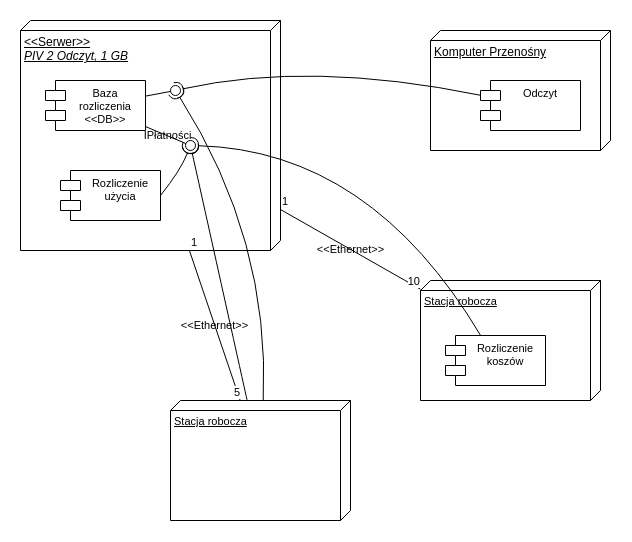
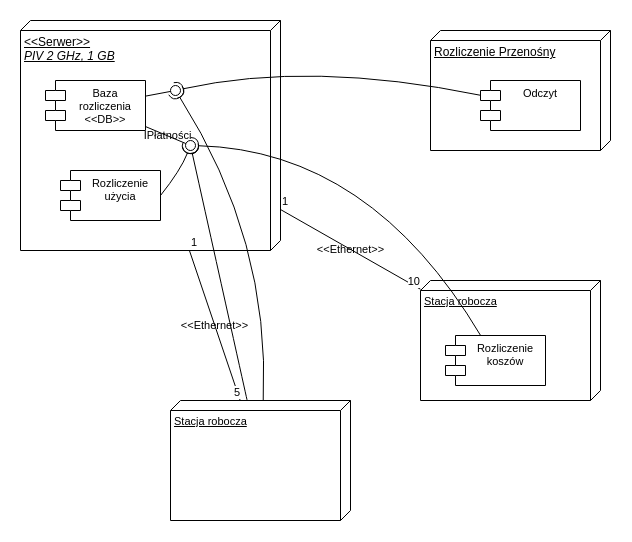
node "<<Serwer>> PIV 2 Odczyt, 1 GB": label "<<Serwer>> PIV 2 Odczyt, 1 GB" -> "<<Serwer>> PIV 2 GHz, 1 GB"
node "Komputer Przenośny": label "Komputer Przenośny" -> "Rozliczenie Przenośny"
